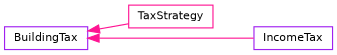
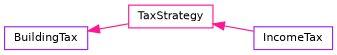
edge "IncomeTax" -> "BuildingTax": now "IncomeTax" -> "TaxStrategy"
